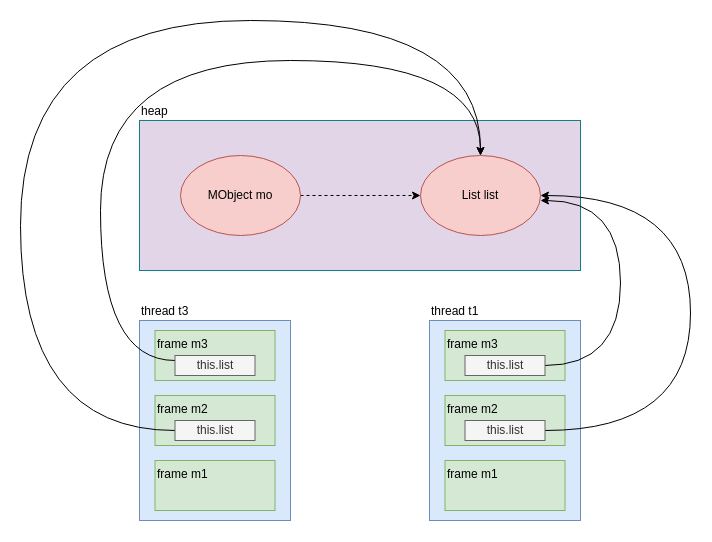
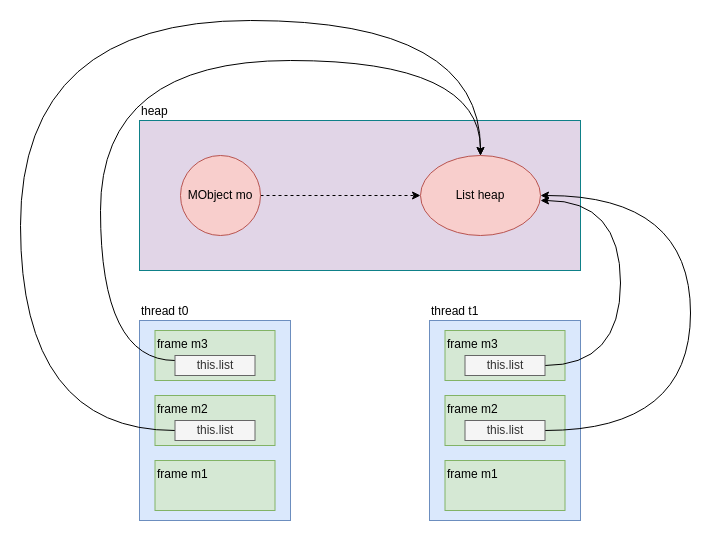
node "MObject mo": size 120x80 -> 80x80
node "List list": label "List list" -> "List heap"
node "thread t3": label "thread t3" -> "thread t0"
